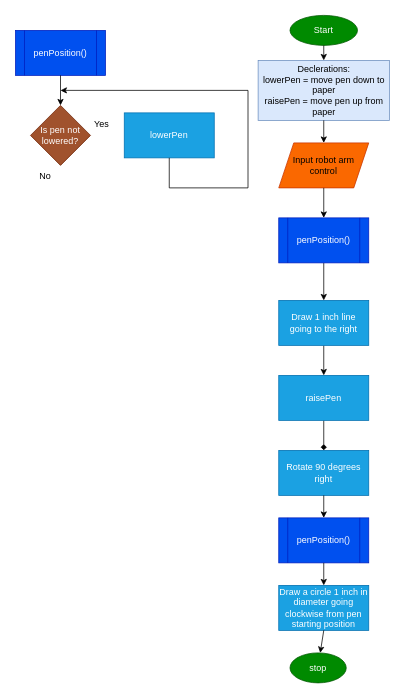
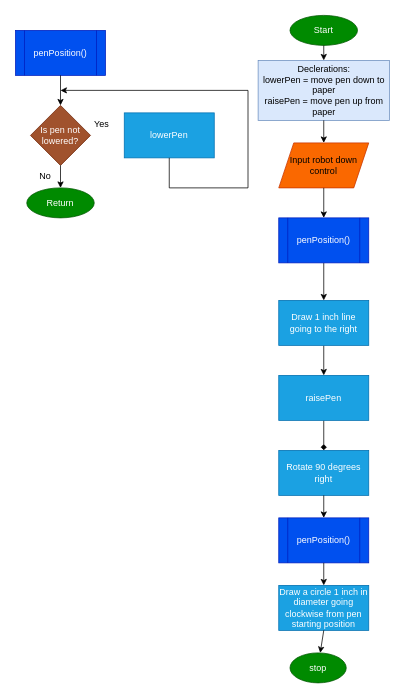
node "Input robot arm control": label "Input robot arm control" -> "Input robot down control"
edge "Is pen not lowered?" -> "Return": added
node "Return": added
